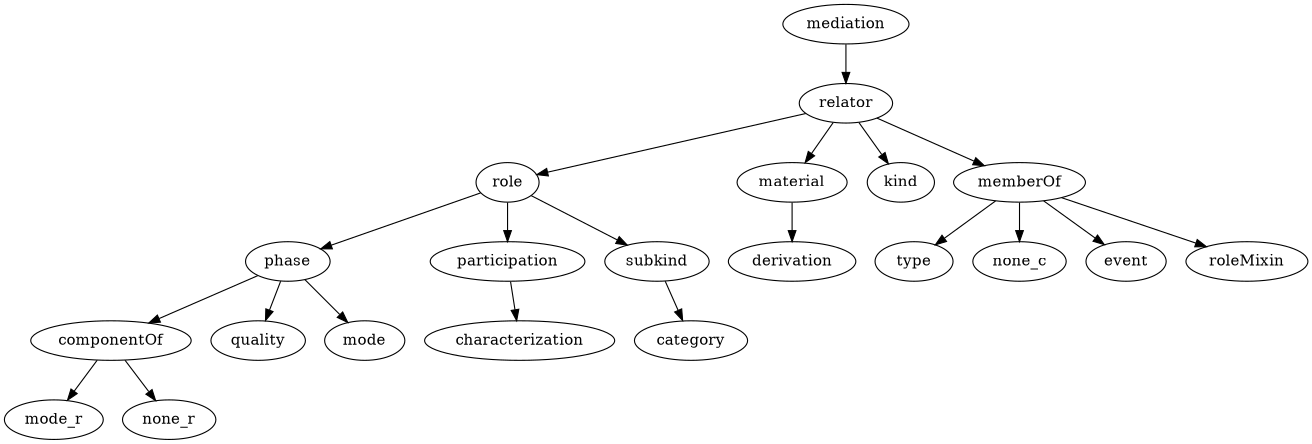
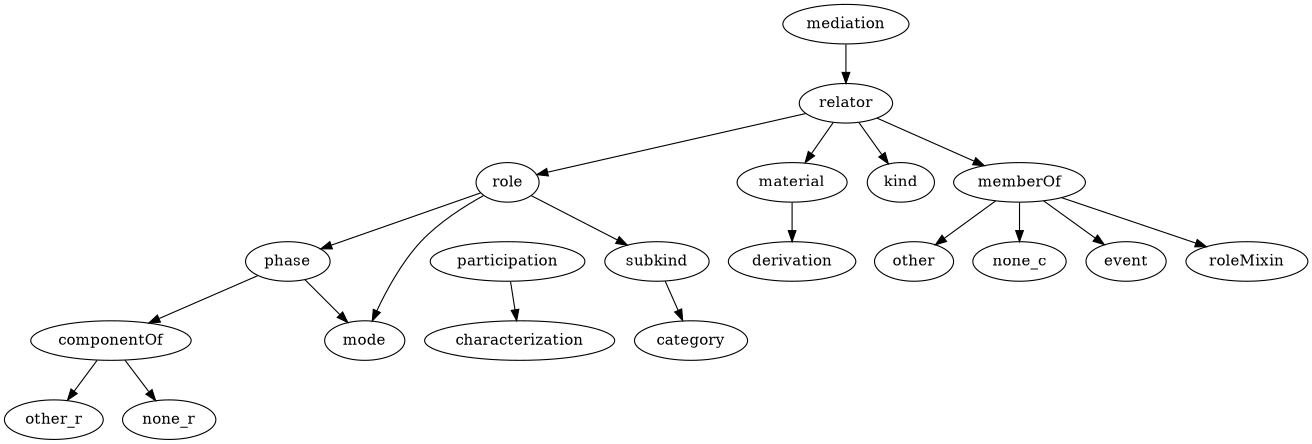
edge "role" -> "participation": now "role" -> "mode"
node "type": label "type" -> "other"
node "quality": removed
node "mode_r": label "mode_r" -> "other_r"
